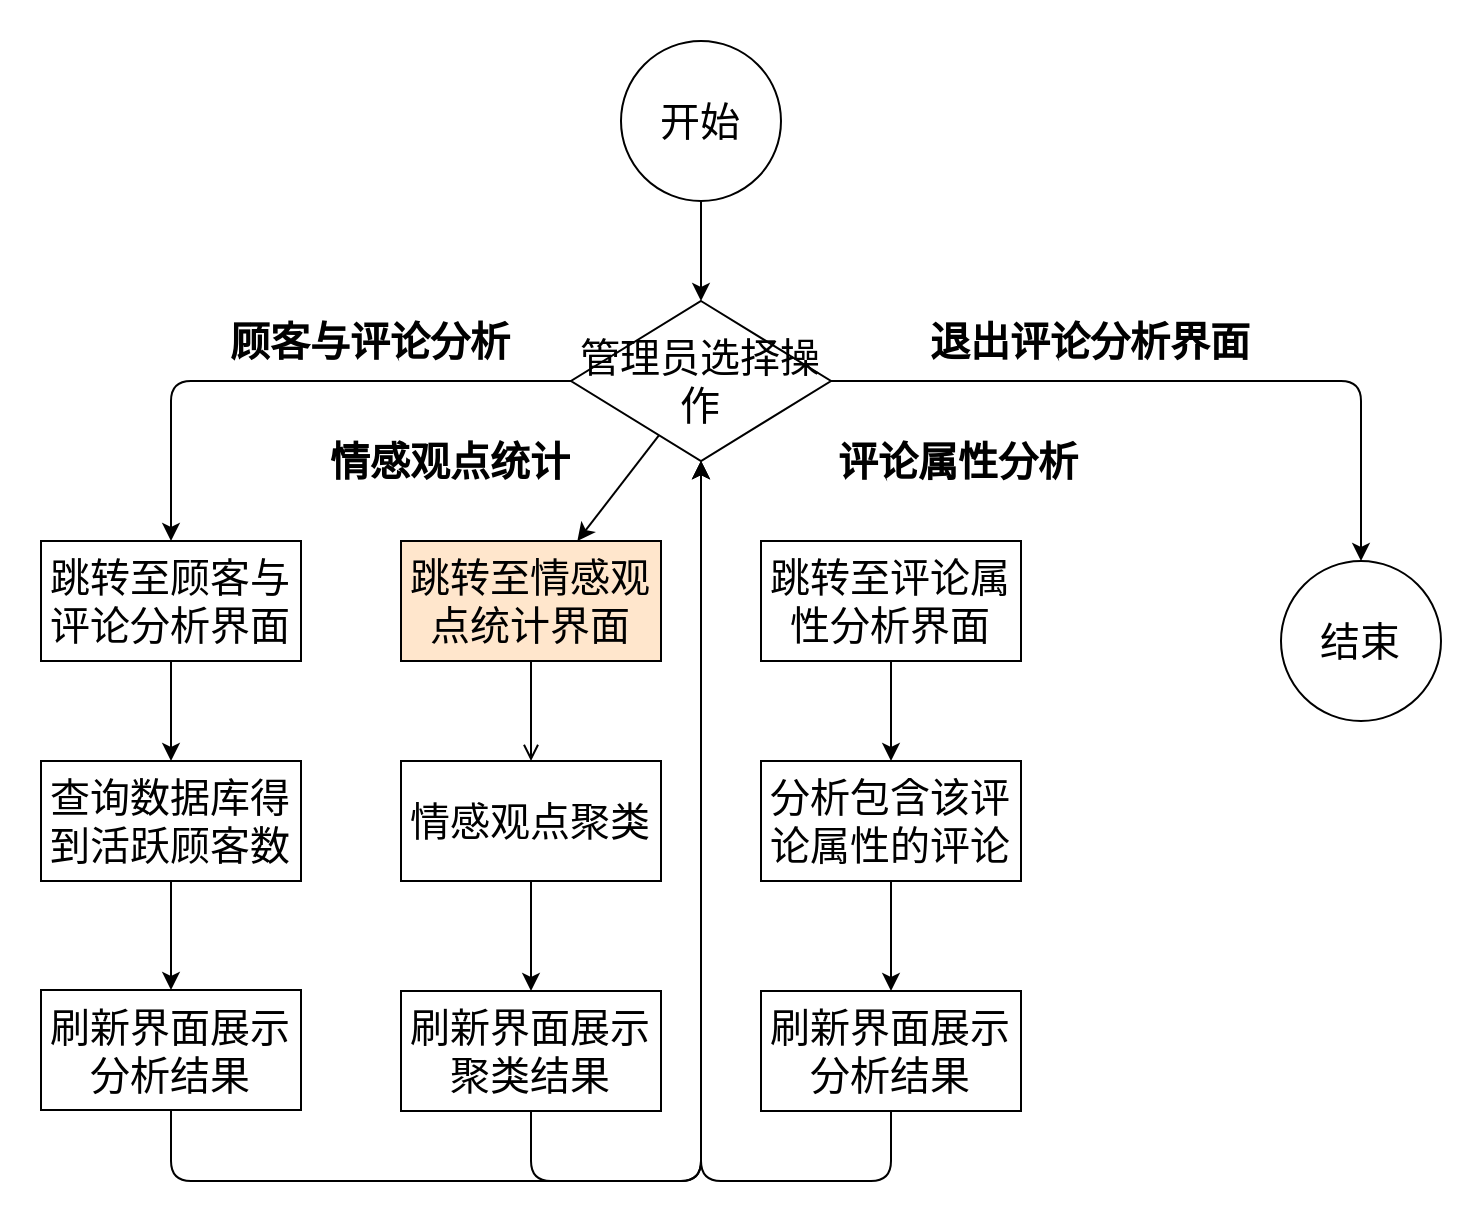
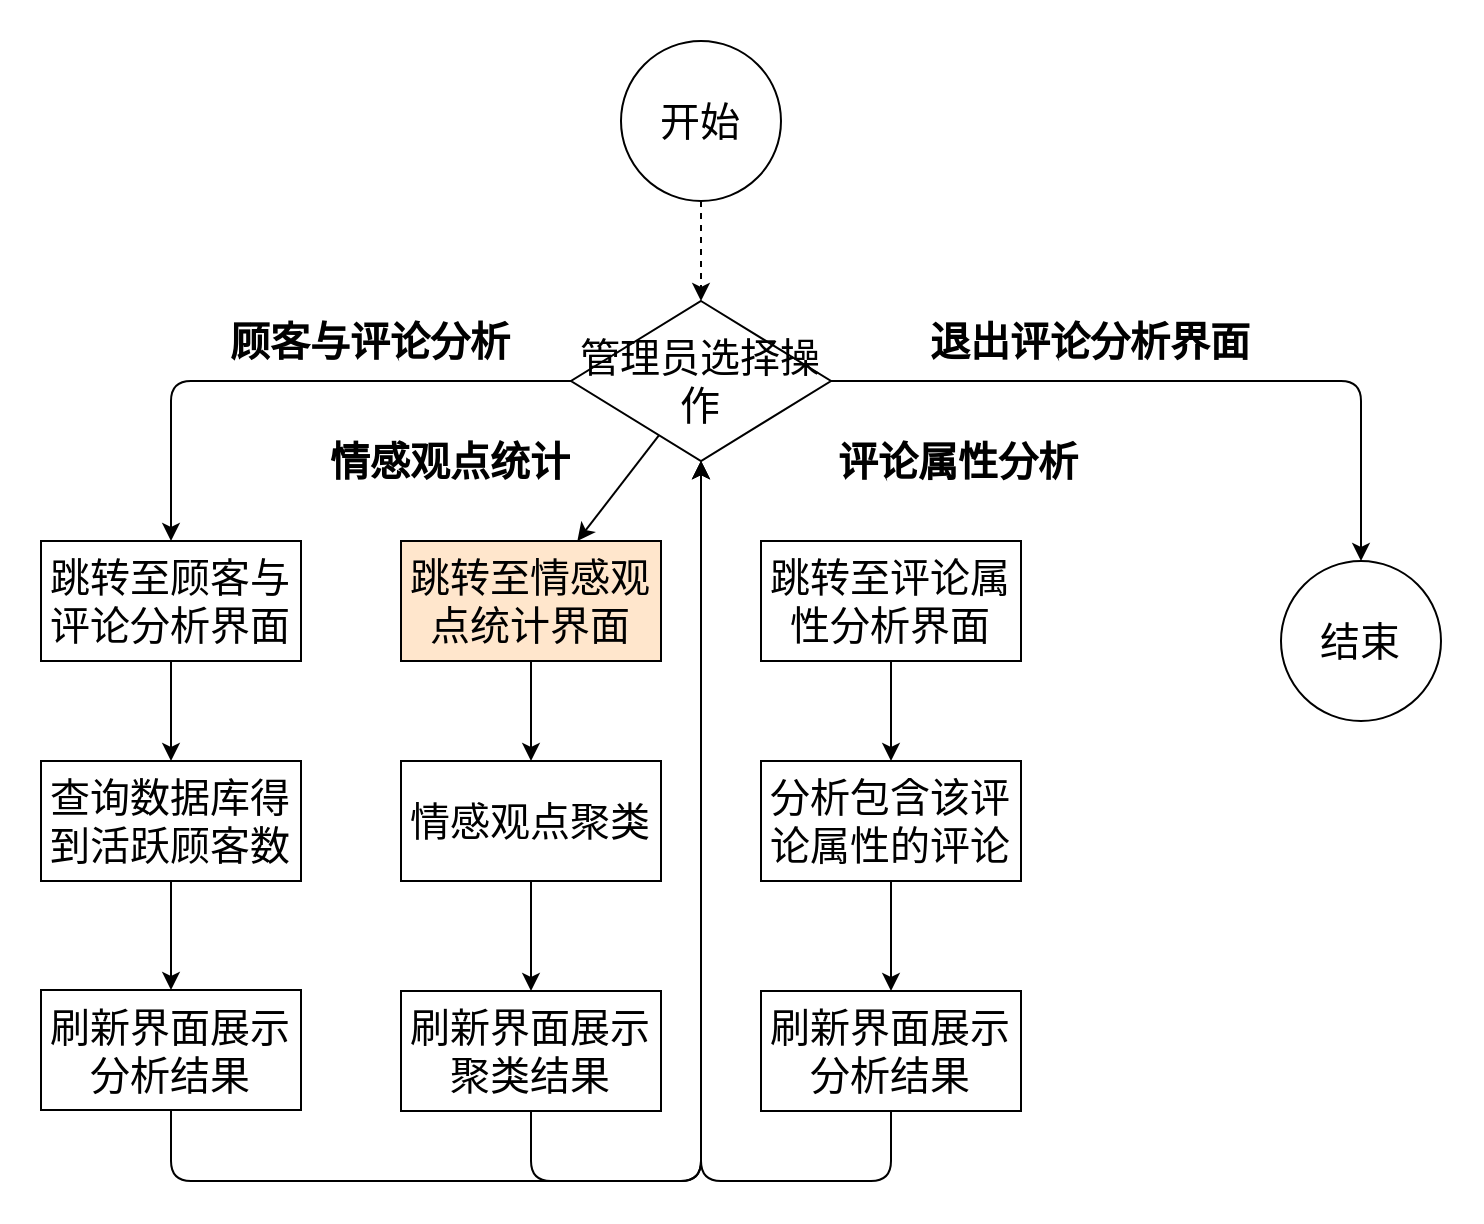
edge "开始" -> "管理员选择操作": style solid -> dashed
edge "跳转至情感观点统计界面" -> "情感观点聚类": arrowhead open -> classic
